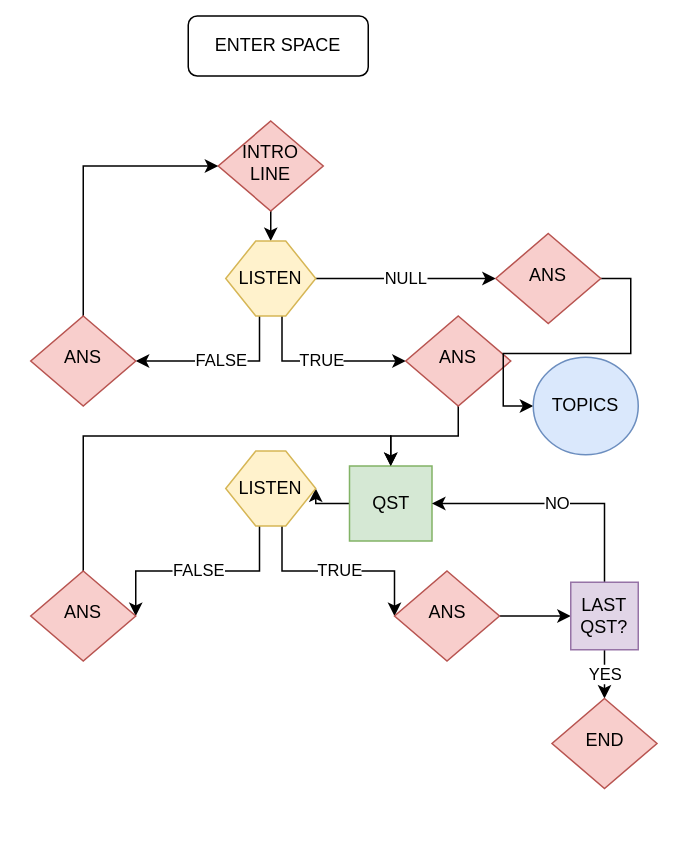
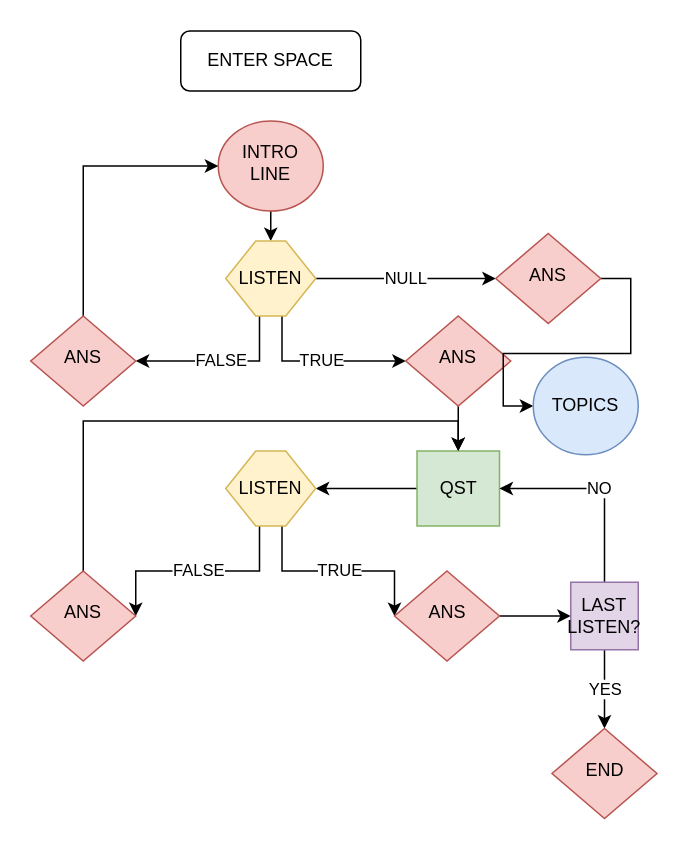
node "ENTER SPACE": moved (278, 46) -> (271, 61)
node "INTRO LINE": shape diamond -> ellipse
node "QST": moved (391, 503) -> (458, 488)
node "LAST QST?": label "LAST QST?" -> "LAST LISTEN?"
node "END": moved (605, 743) -> (605, 773)
